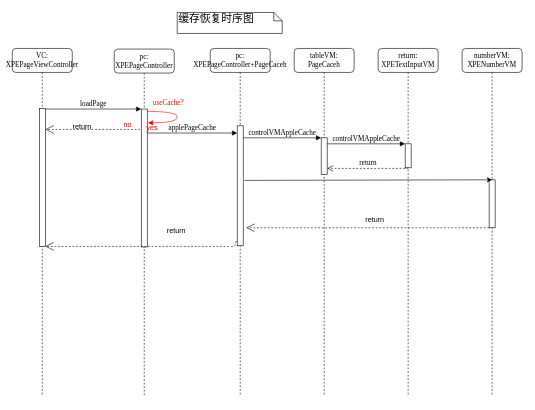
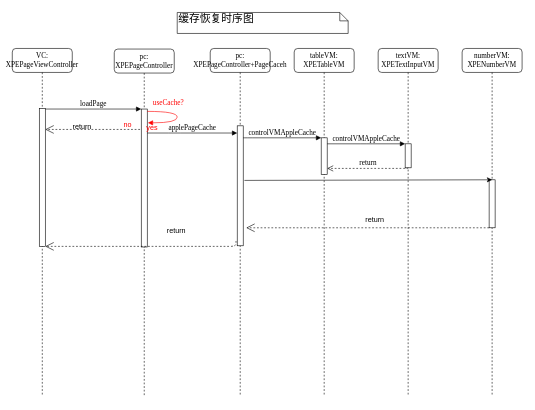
node "缓存恢复时序图": size 105x21 -> 171x21
node "tableVM: PageCaceh": label "tableVM: PageCaceh" -> "tableVM: XPETableVM"
node "return: XPETextInputVM": label "return: XPETextInputVM" -> "textVM: XPETextInputVM"
